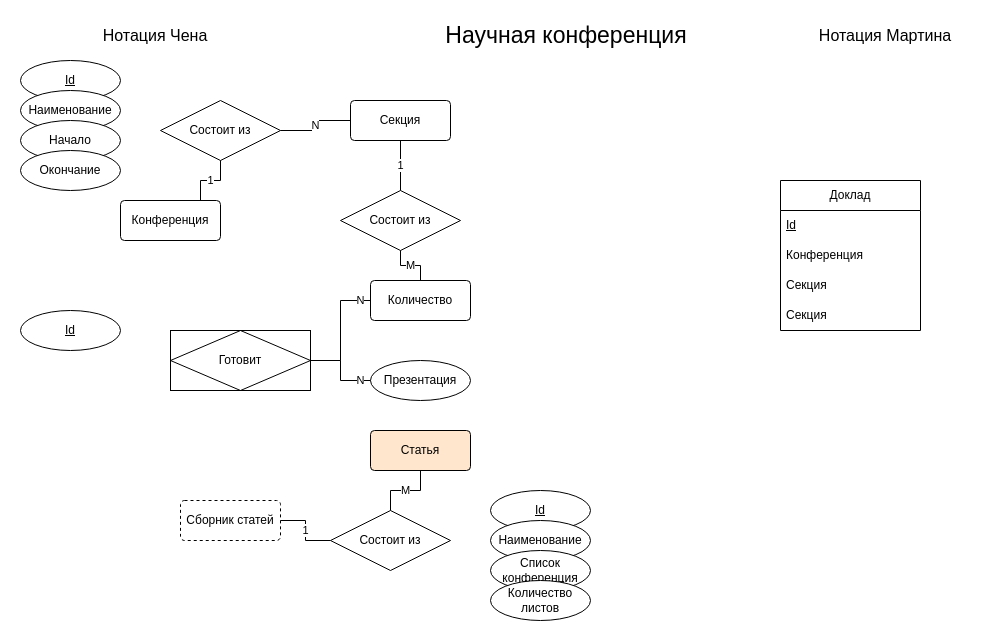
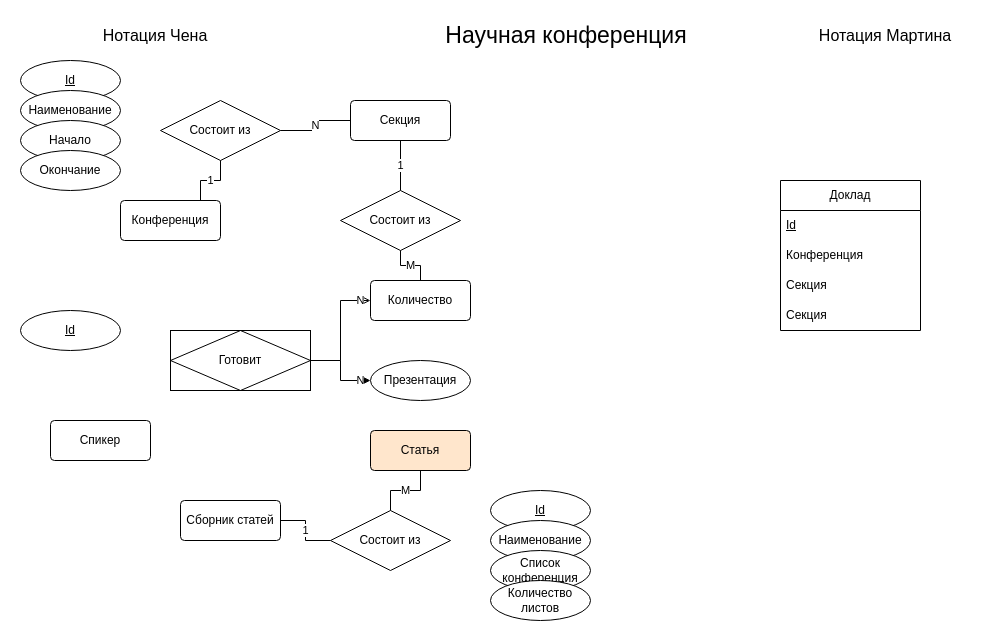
edge "Количество" -- "Готовит": arrowhead none -> open
edge "Готовит" -- "Презентация": arrowhead none -> classic
node "Спикер": added
node "Сборник статей": style dashed -> solid
